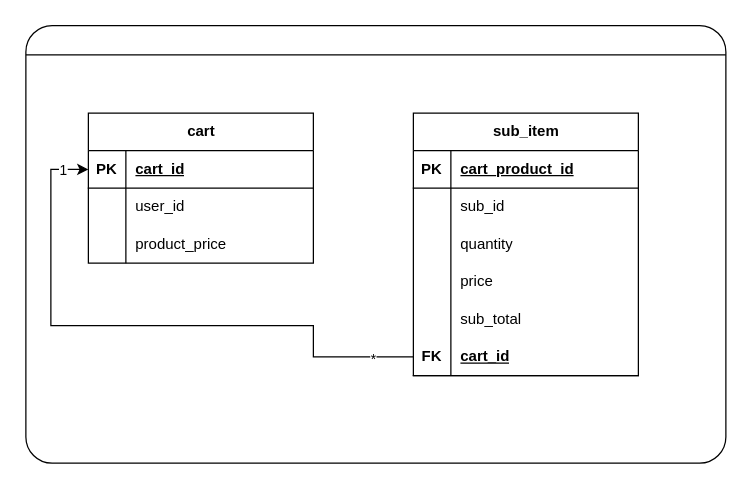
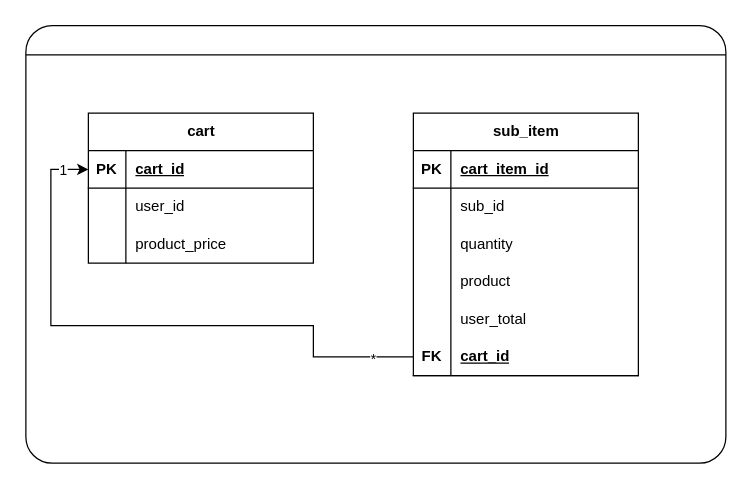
node "cart_product_id": label "cart_product_id" -> "cart_item_id"
node "price": label "price" -> "product"
node "sub_total": label "sub_total" -> "user_total"
